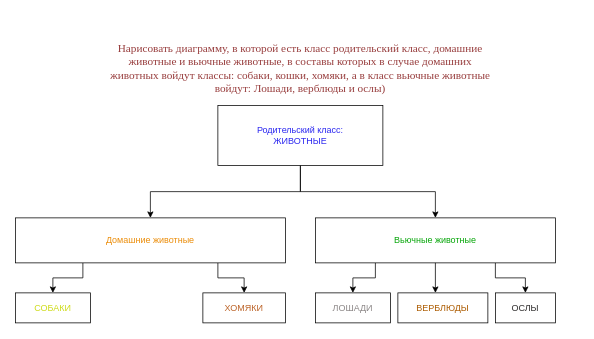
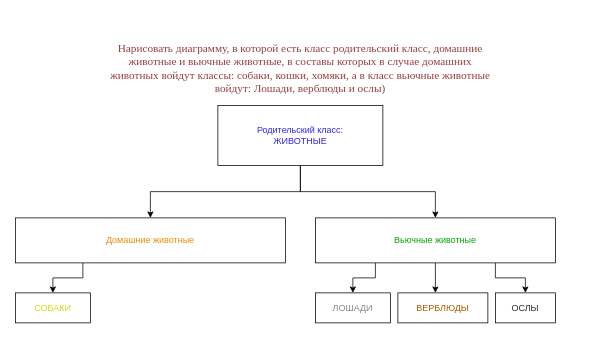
edge "Домашние животные" -> "ХОМЯКИ": removed
node "ХОМЯКИ": removed
